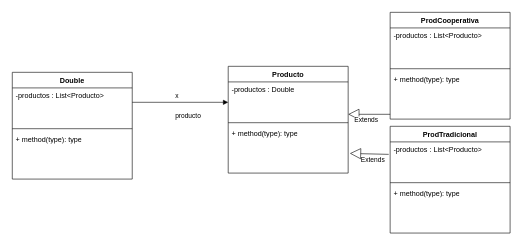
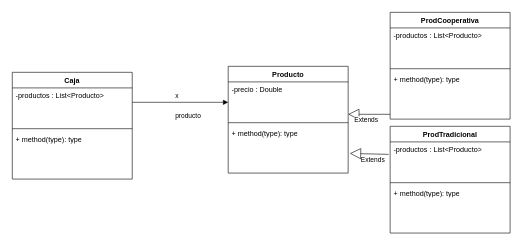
node "Double": label "Double" -> "Caja"
node "-productos : Double": label "-productos : Double" -> "-precio : Double"
